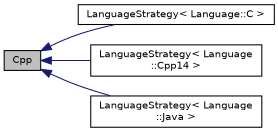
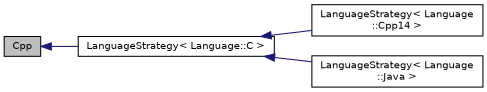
edge "LanguageStrategy< Language ::Cpp14 >" -> "Cpp": now "LanguageStrategy< Language ::Cpp14 >" -> "LanguageStrategy< Language::C >"
edge "LanguageStrategy< Language ::Java >" -> "Cpp": now "LanguageStrategy< Language ::Java >" -> "LanguageStrategy< Language::C >"
